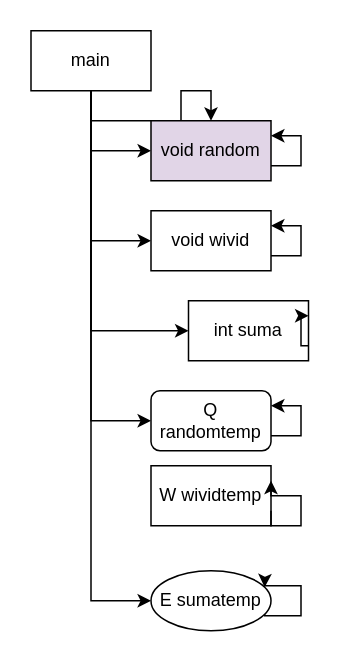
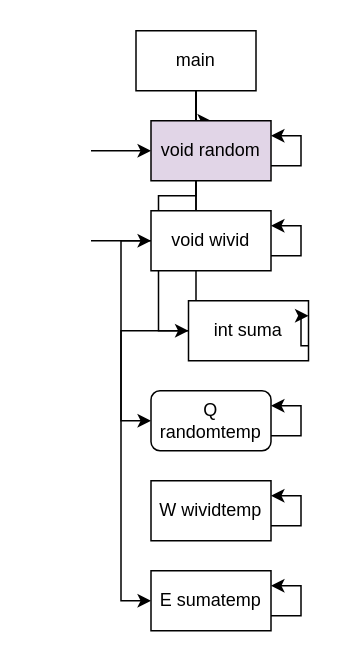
node "main": moved (91, 61) -> (196, 61)
node "W wividtemp": moved (211, 496) -> (211, 511)
node "E sumatemp": shape ellipse -> rectangle
